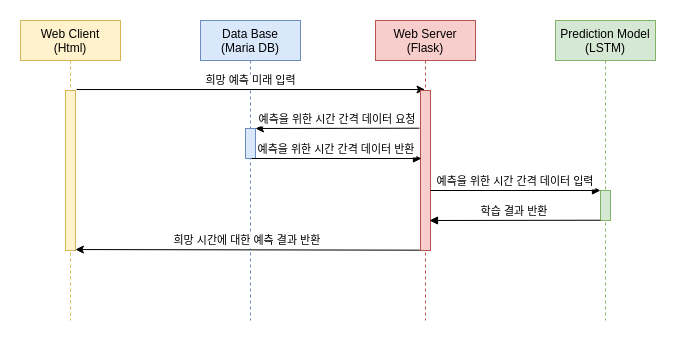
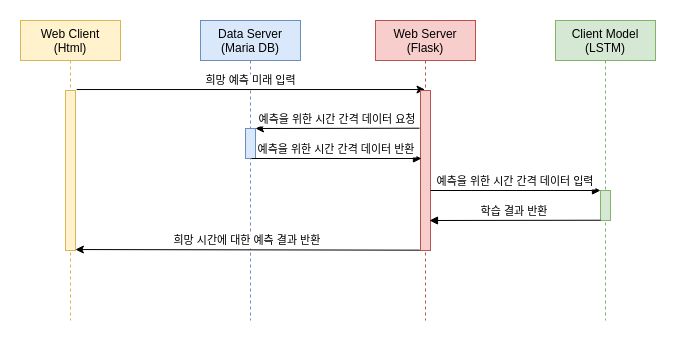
node "Data Base (Maria DB)": label "Data Base (Maria DB)" -> "Data Server (Maria DB)"
node "Prediction Model (LSTM)": label "Prediction Model (LSTM)" -> "Client Model (LSTM)"
